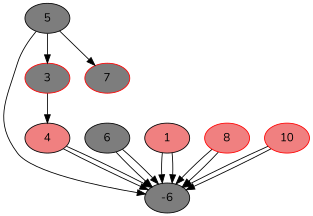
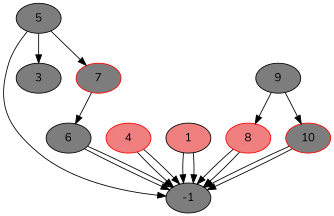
node "3": color red -> black
node "9": added
edge "3" -> "4": removed
edge "7" -> "6": added
node "4": color black -> red
node "10": fillcolor lightcoral -> grey49
node "-6": label "-6" -> "-1"
